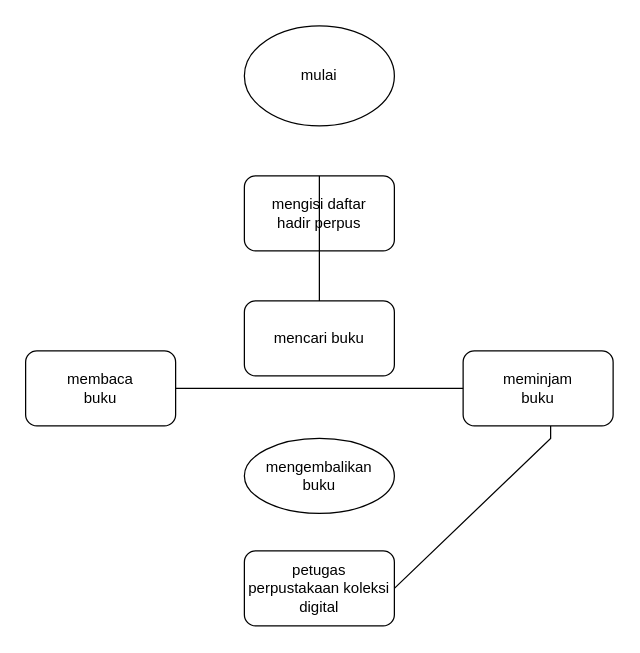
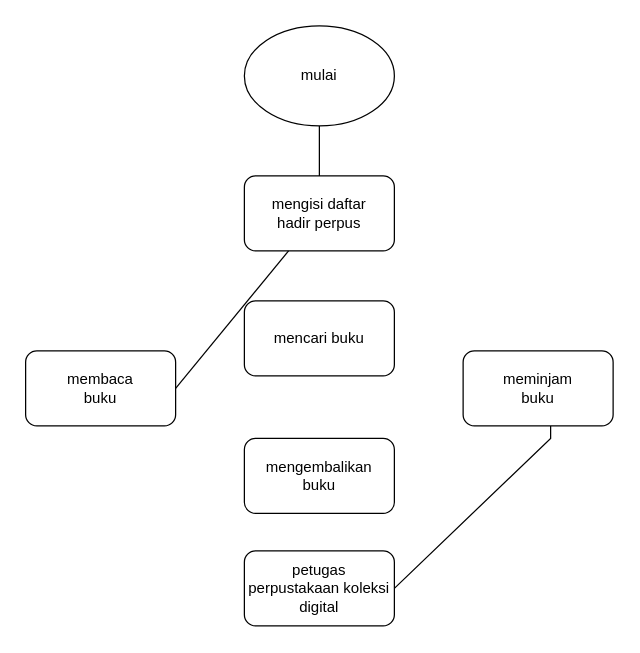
edge "mengisi daftar hadir perpus" -- "mencari buku": now "mengisi daftar hadir perpus" -- "mulai"
edge "membaca buku" -- "meminjam buku": now "membaca buku" -- "mengisi daftar hadir perpus"
node "mengembalikan buku": shape ellipse -> rounded rectangle
